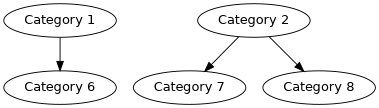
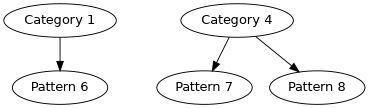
node "Category 2": label "Category 2" -> "Category 4"
node "Category 6": label "Category 6" -> "Pattern 6"
node "Category 7": label "Category 7" -> "Pattern 7"
node "Category 8": label "Category 8" -> "Pattern 8"
